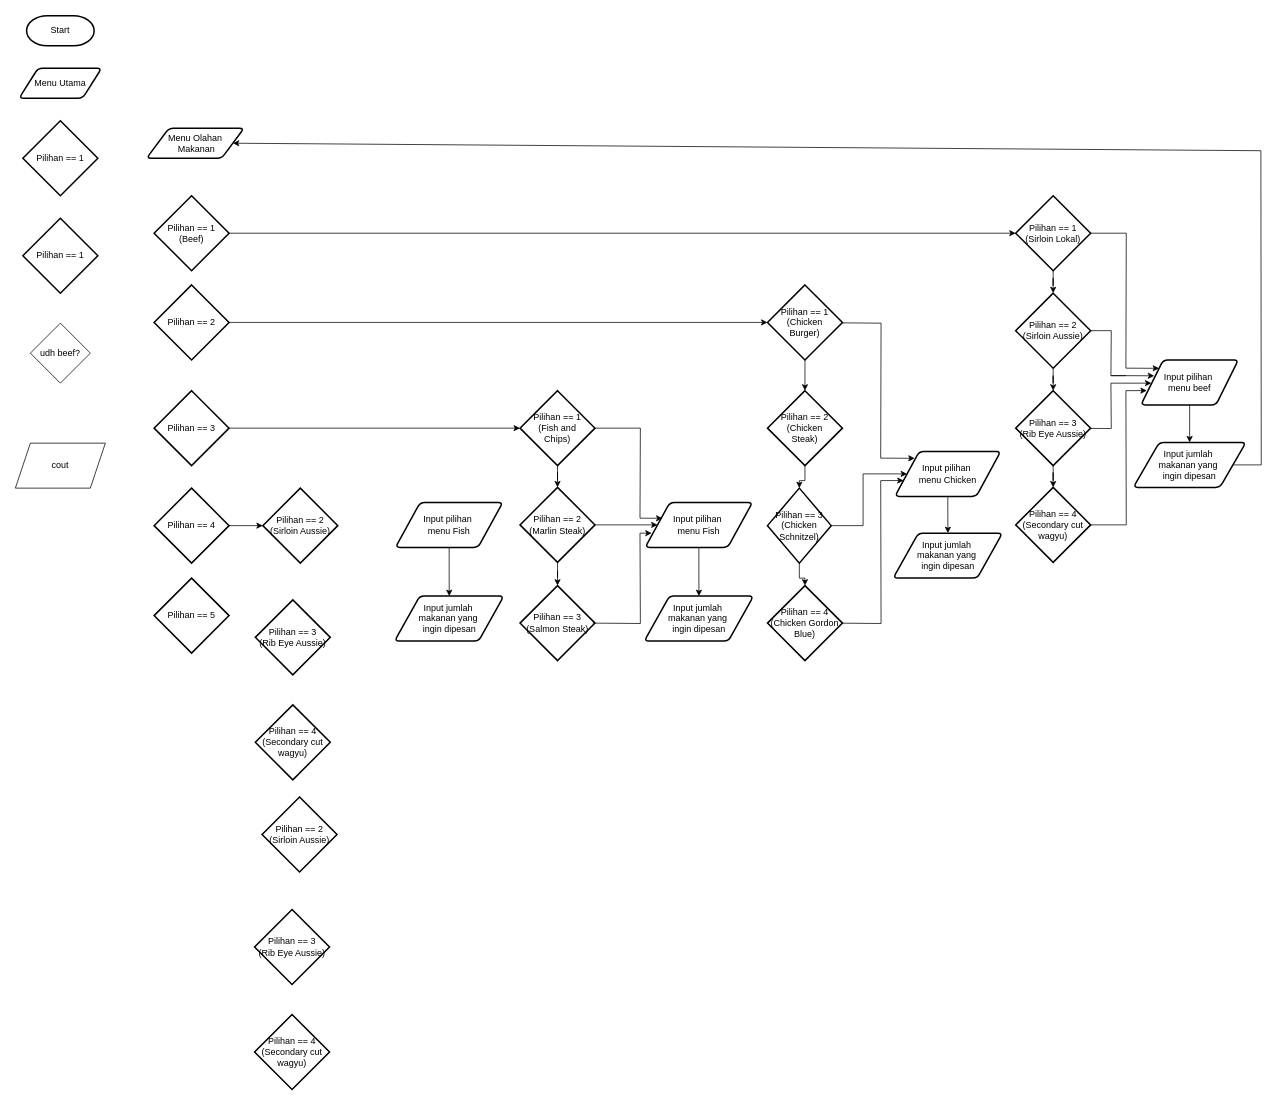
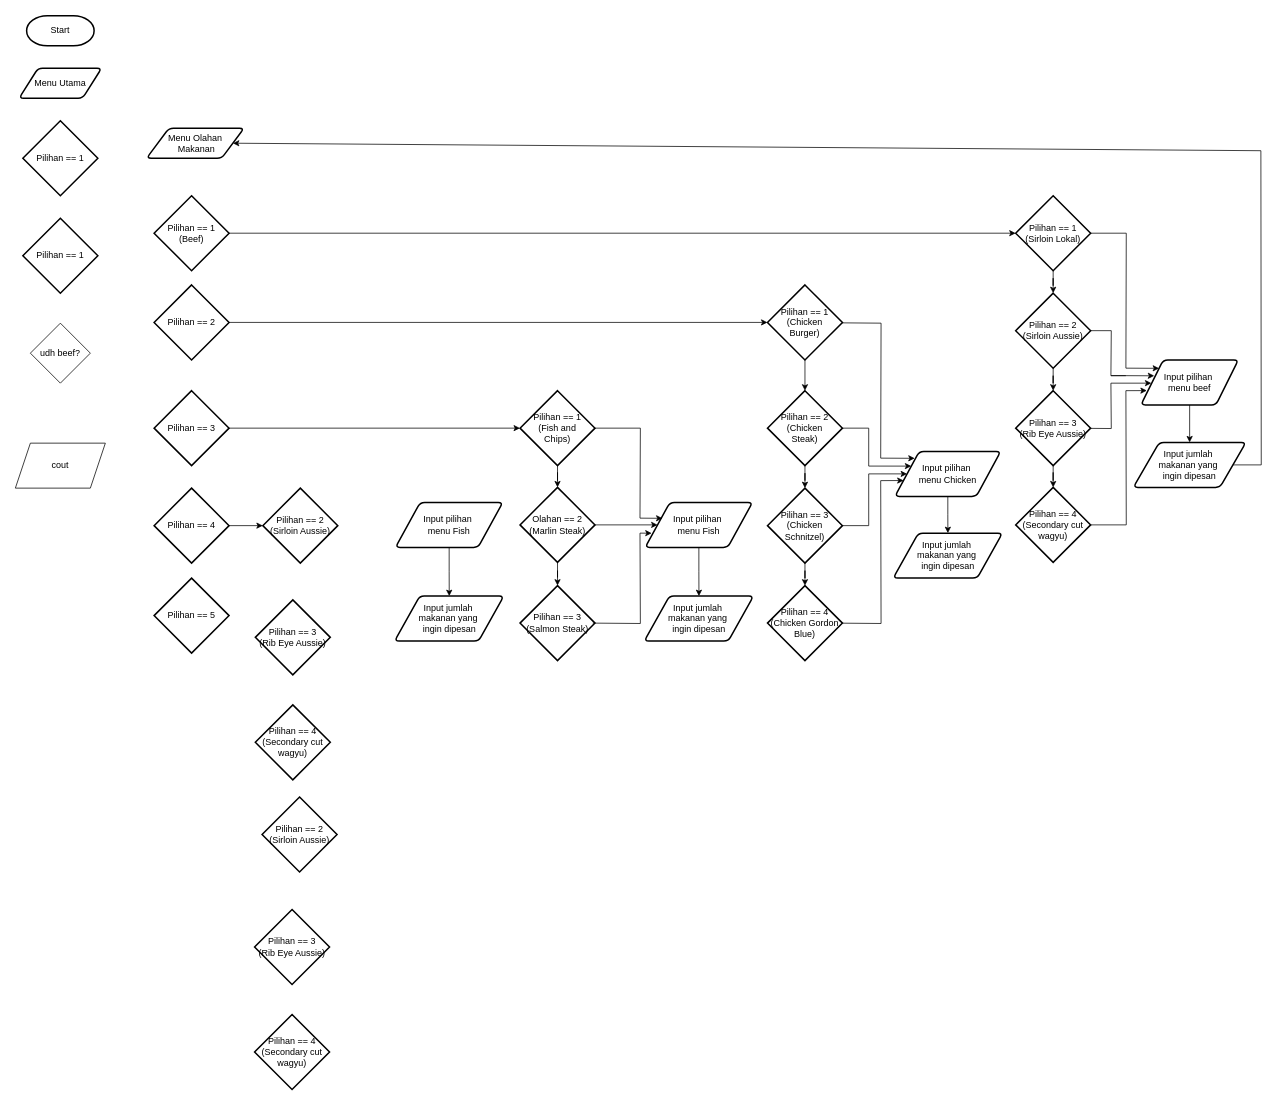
edge "Pilihan == 2 (Chicken Steak)" -> "Input pilihan menu Chicken": added
node "Pilihan == 2 (Marlin Steak)": label "Pilihan == 2 (Marlin Steak)" -> "Olahan == 2 (Marlin Steak)"
node "Pilihan == 3 (Chicken Schnitzel)": size 64x75 -> 75x75
